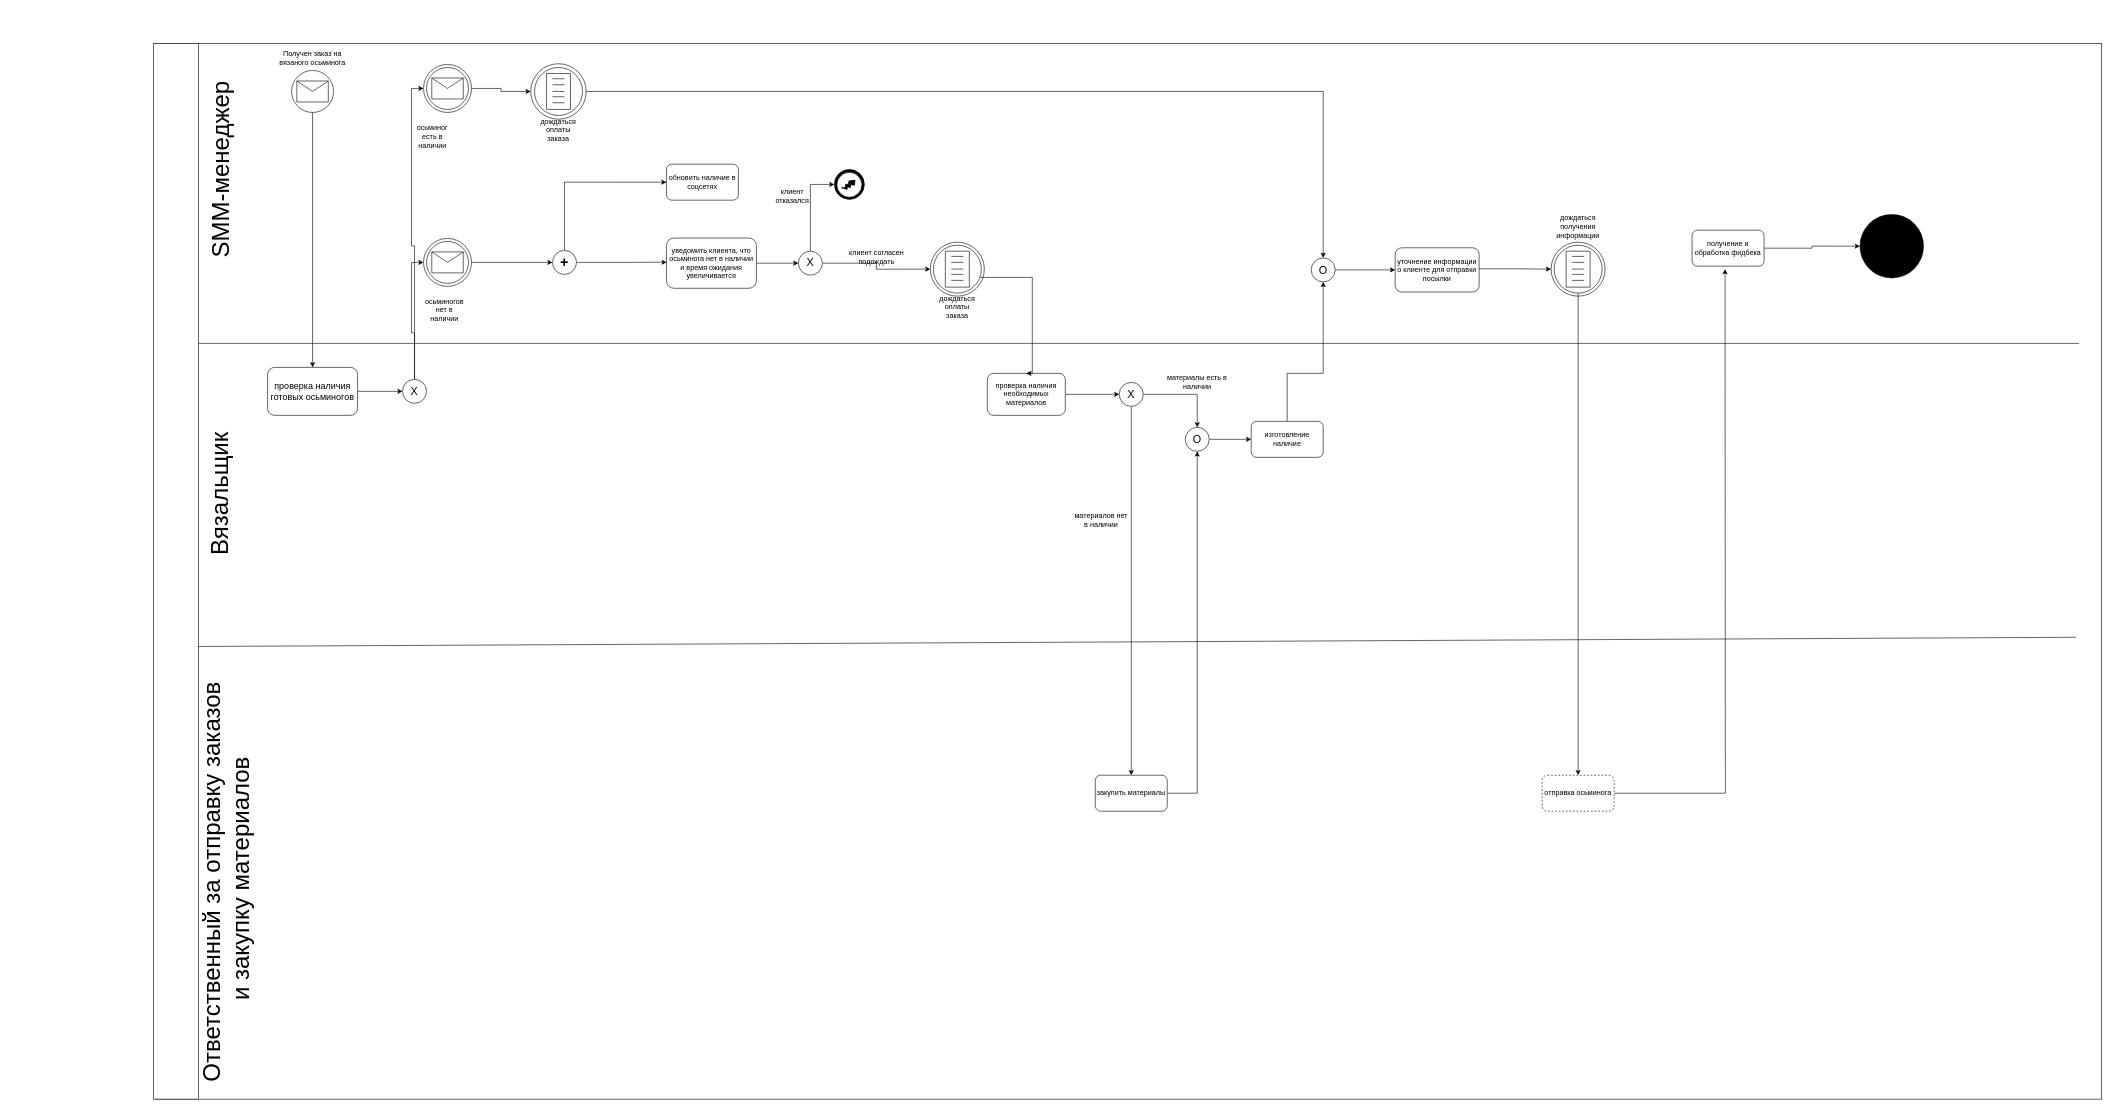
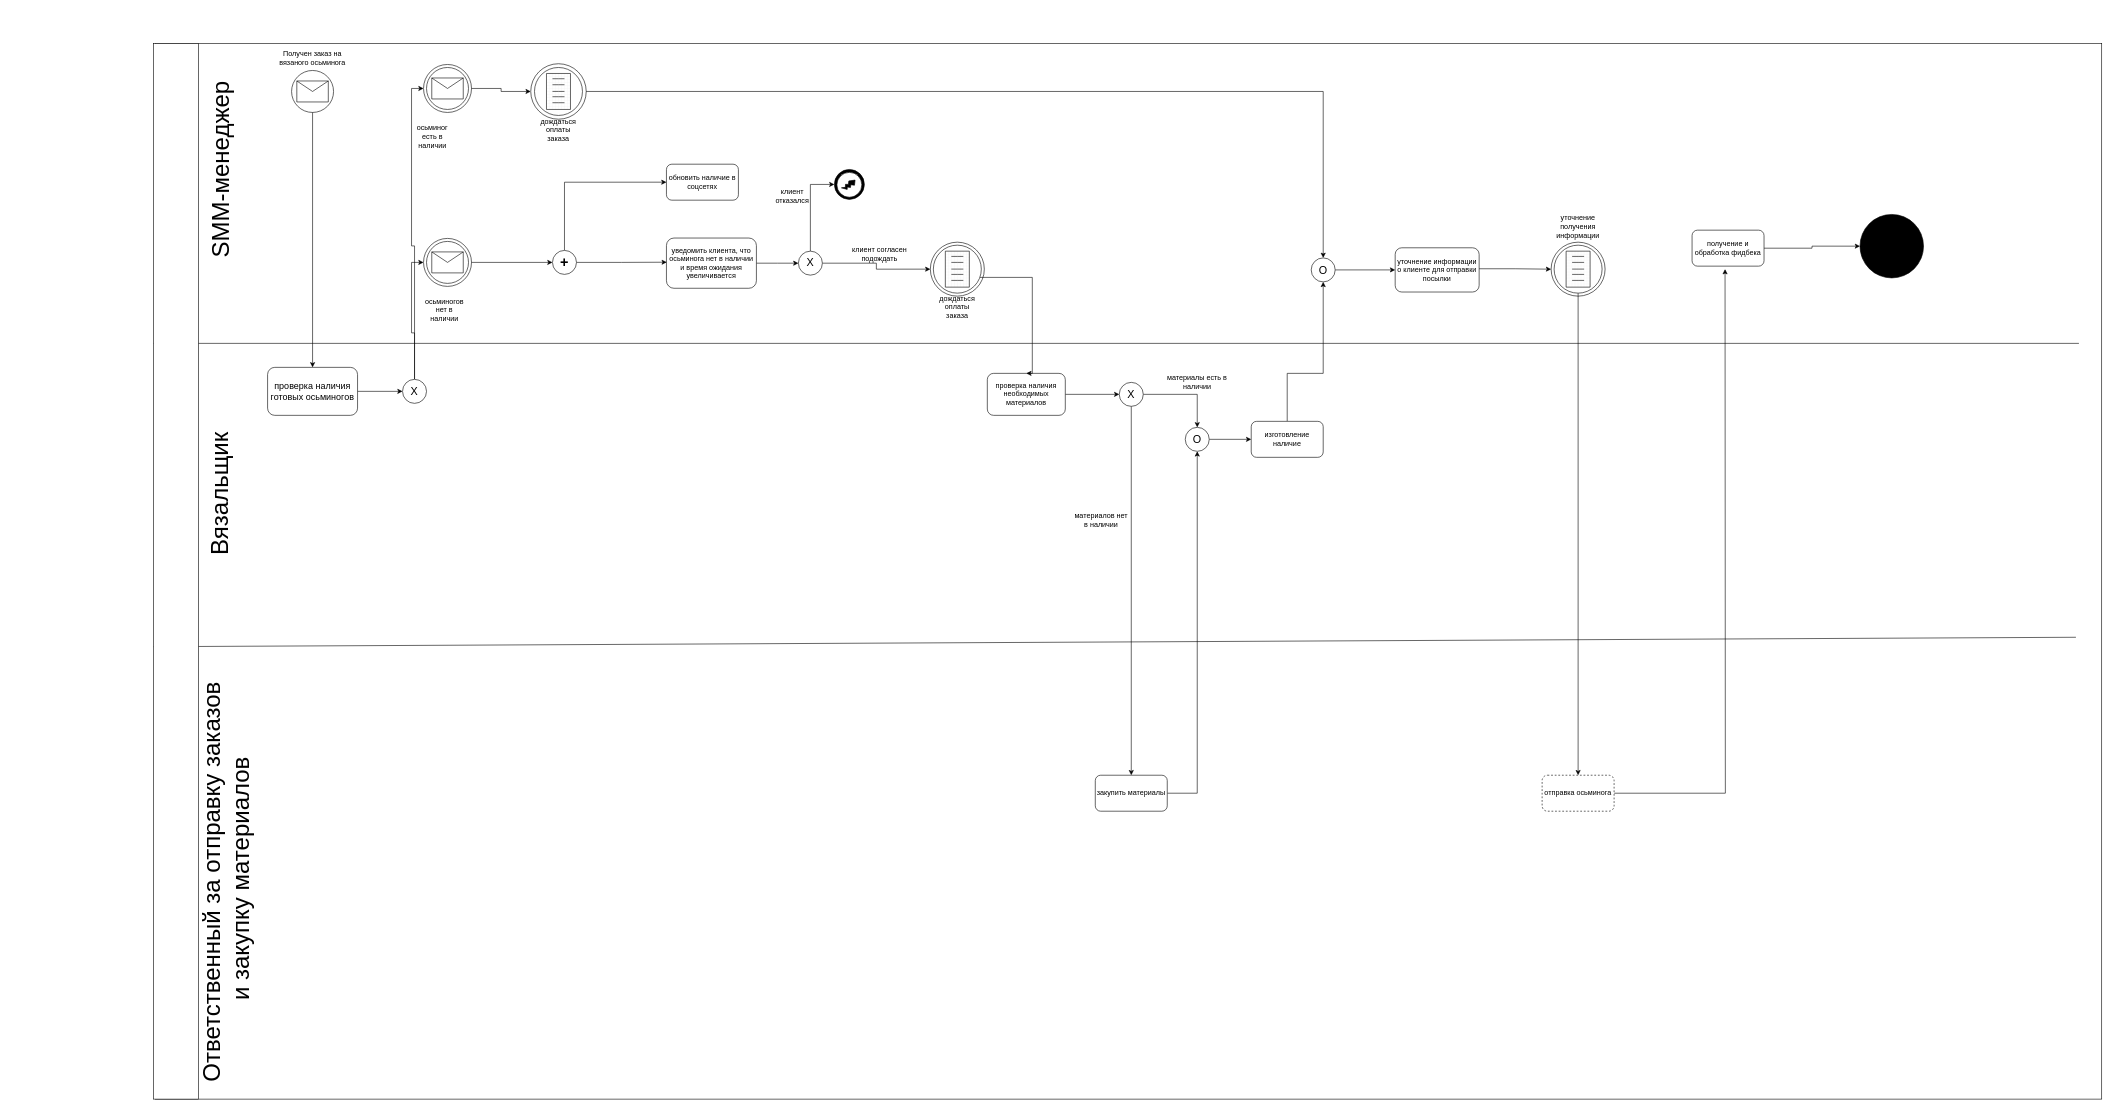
node "дождаться получения информации": label "дождаться получения информации" -> "уточнение получения информации"
node "клиент согласен подождать": moved (876, 257) -> (879, 254)
